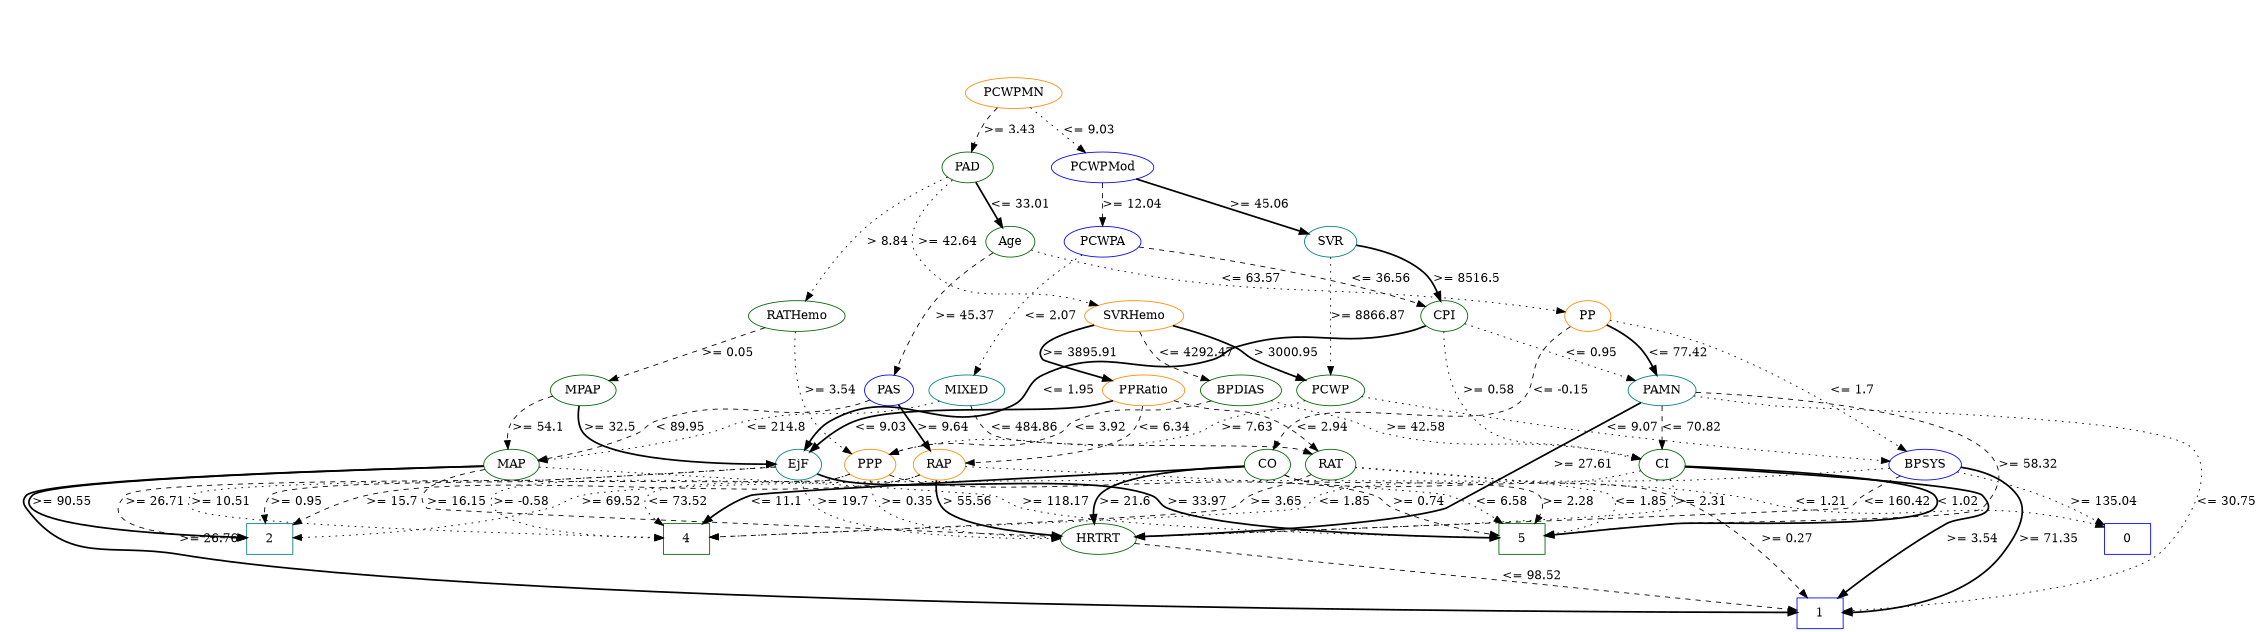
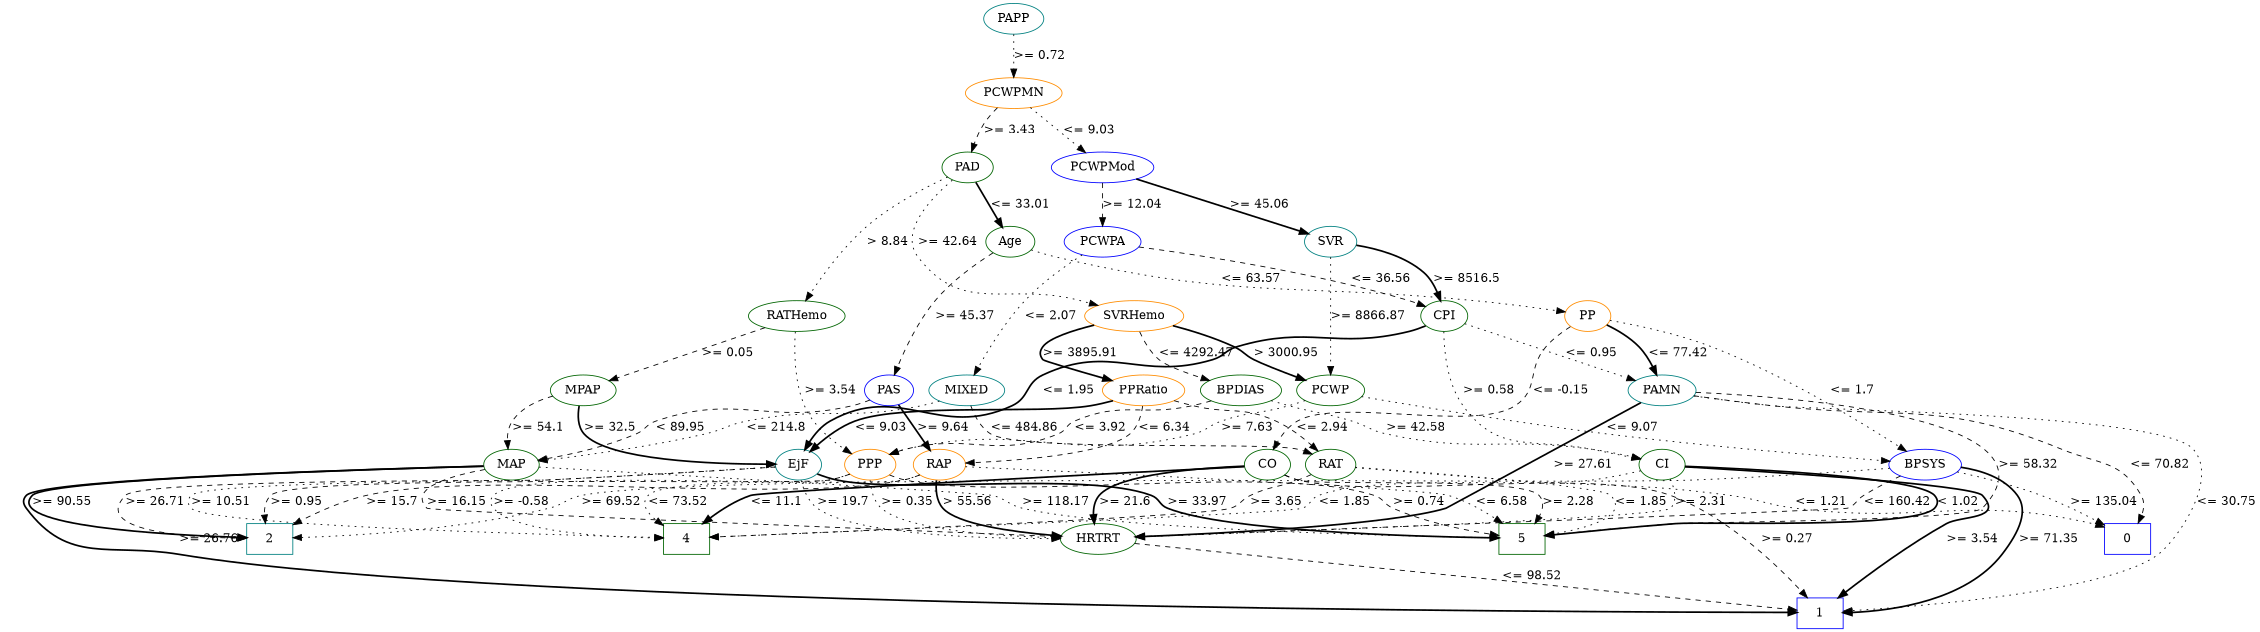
node "PAPP": added
edge "PAMN" -> "CI": now "PAMN" -> "0"
